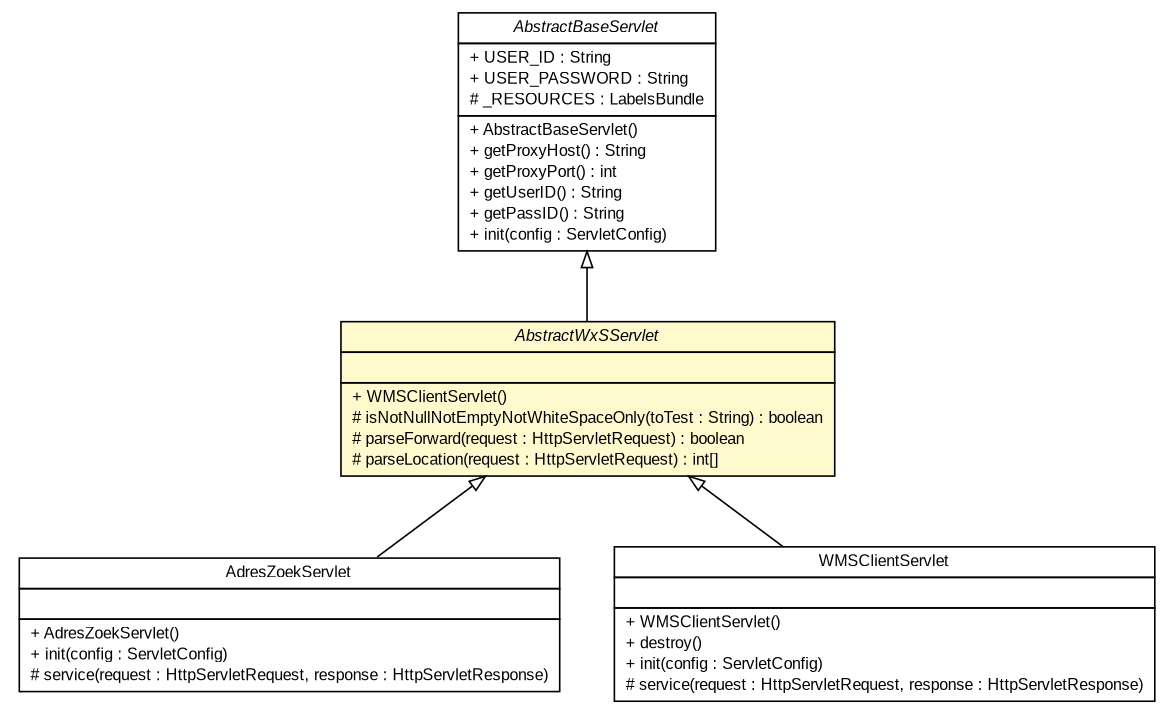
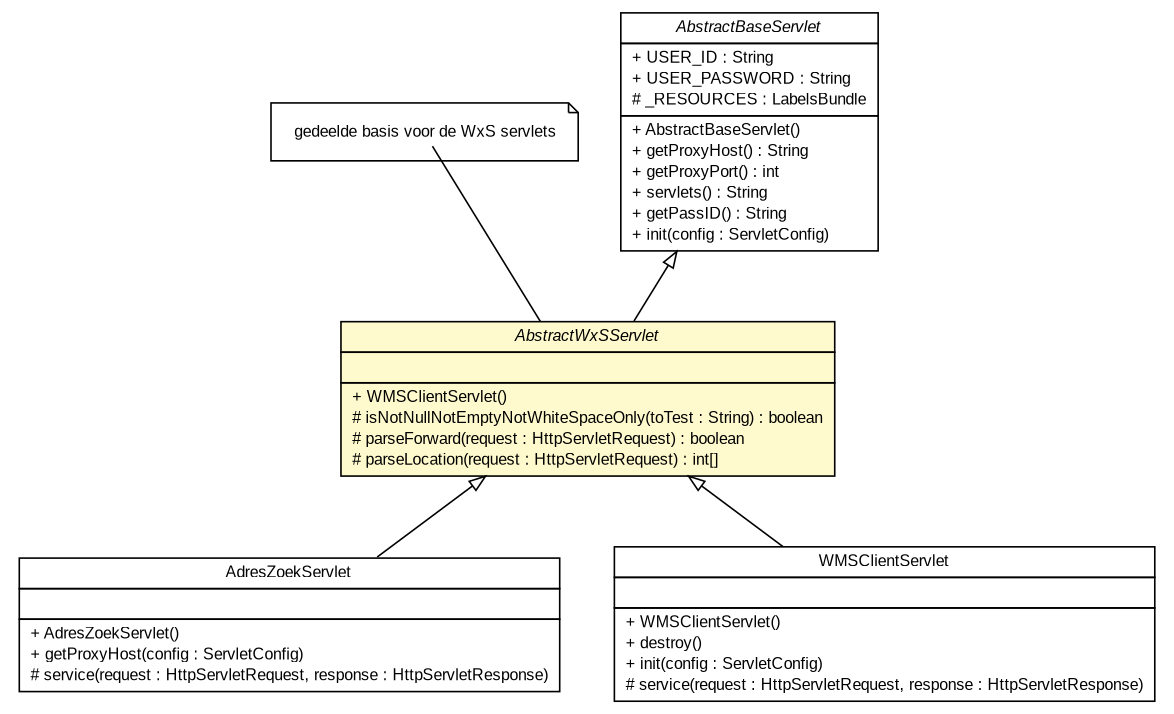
node "gedeelde basis voor de WxS servlets": added
node "AbstractBaseServlet": text "+ getUserID() : String" -> "+ servlets() : String"
node "AdresZoekServlet": text "+ init(config : ServletConfig)" -> "+ getProxyHost(config : ServletConfig)"
